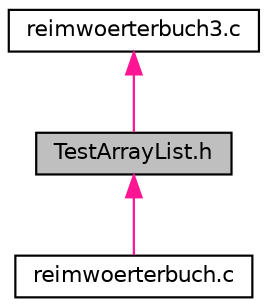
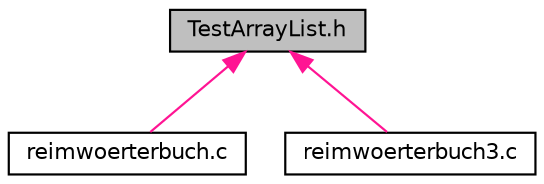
edge "TestArrayList.h" -> "reimwoerterbuch3.c": reversed
